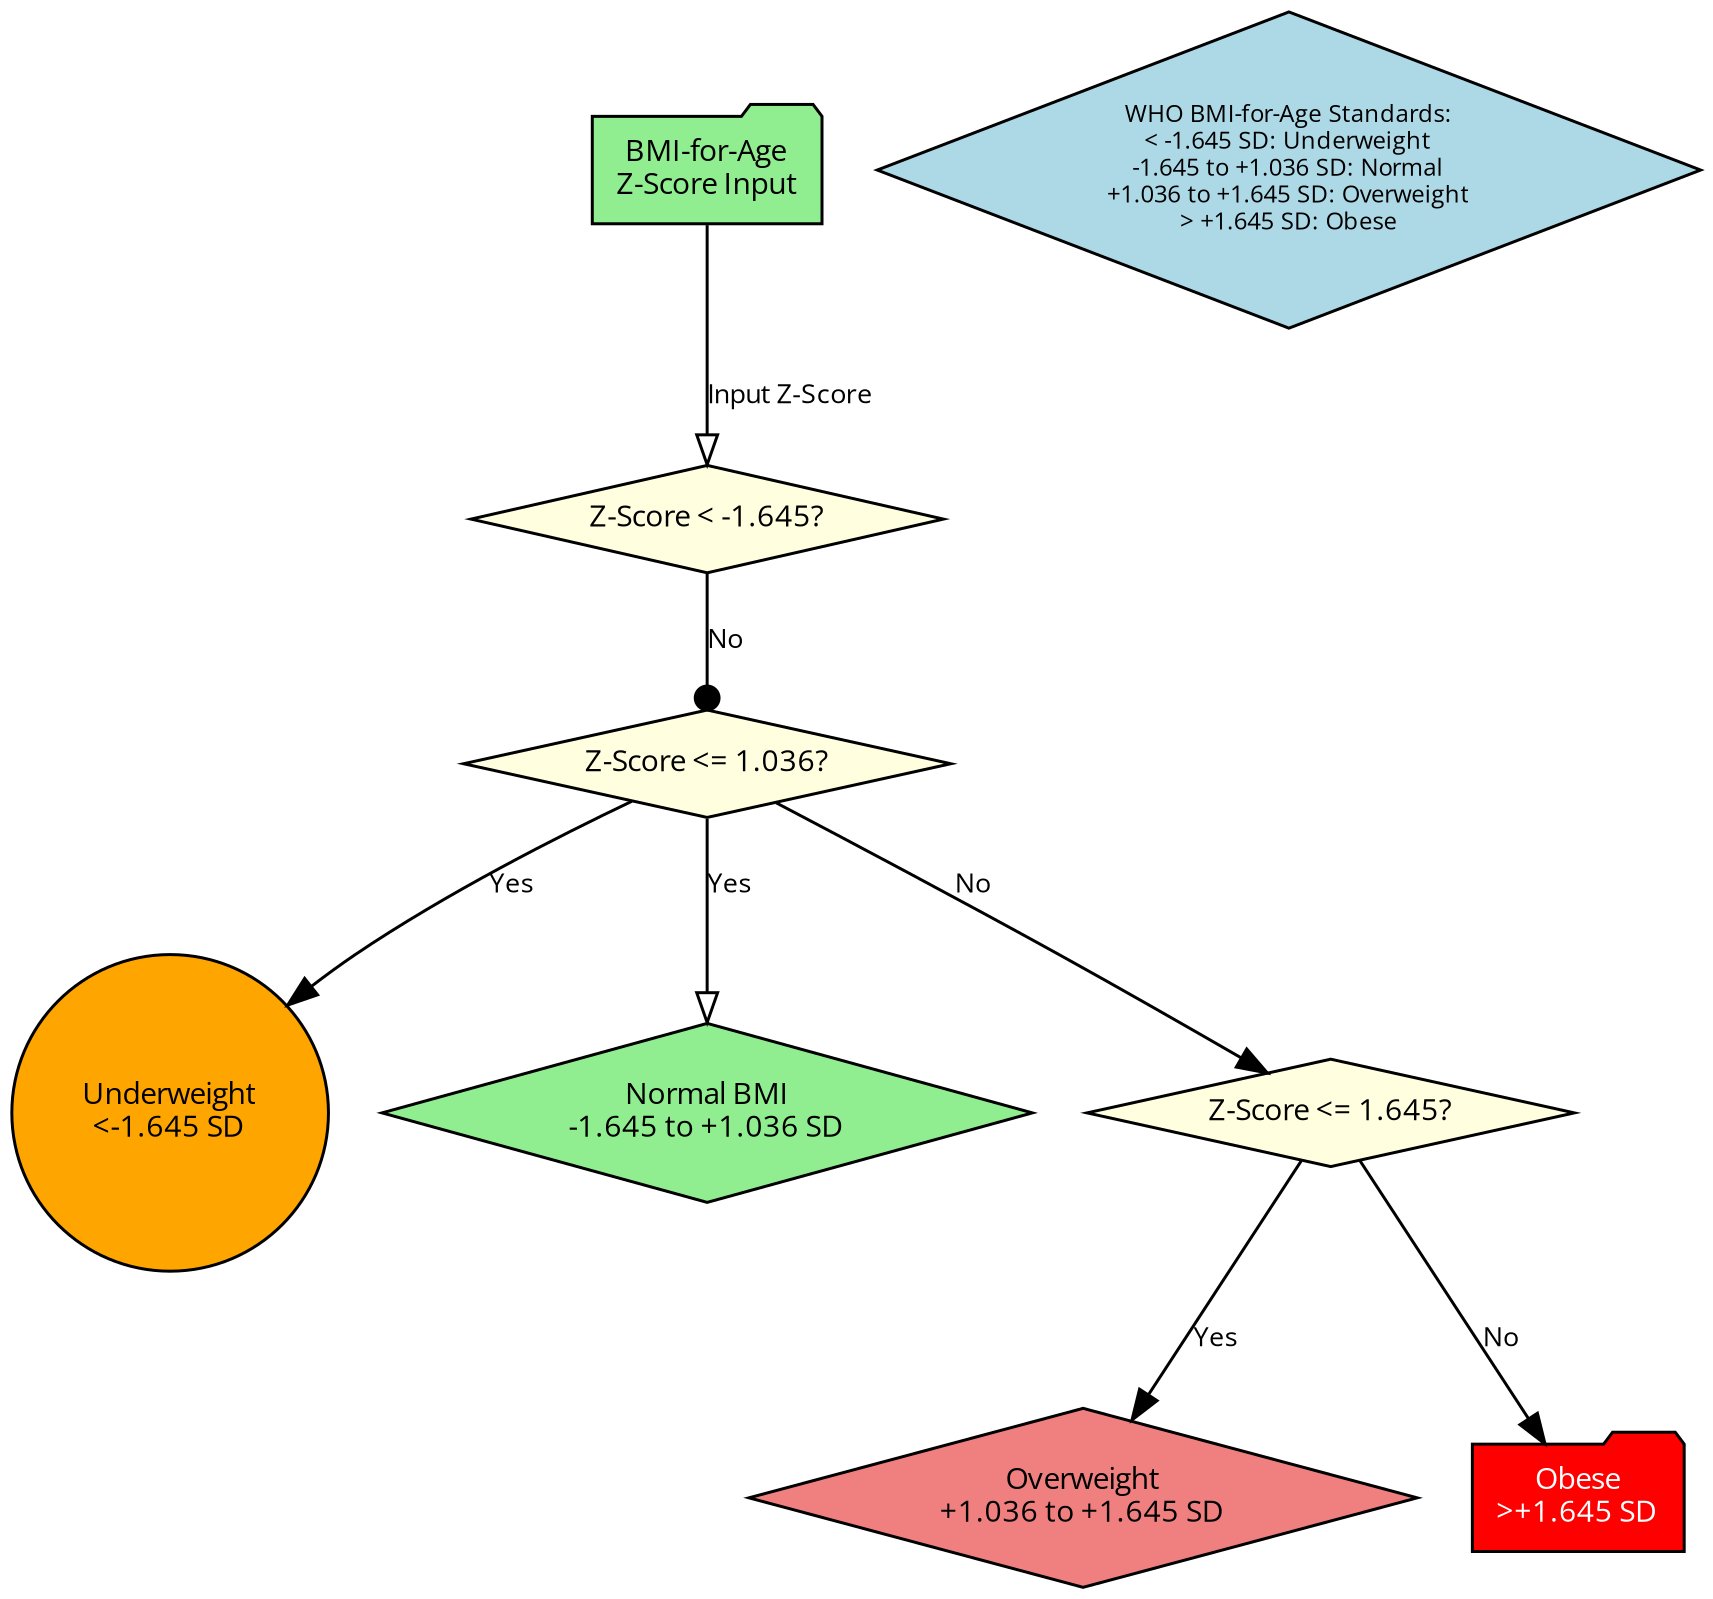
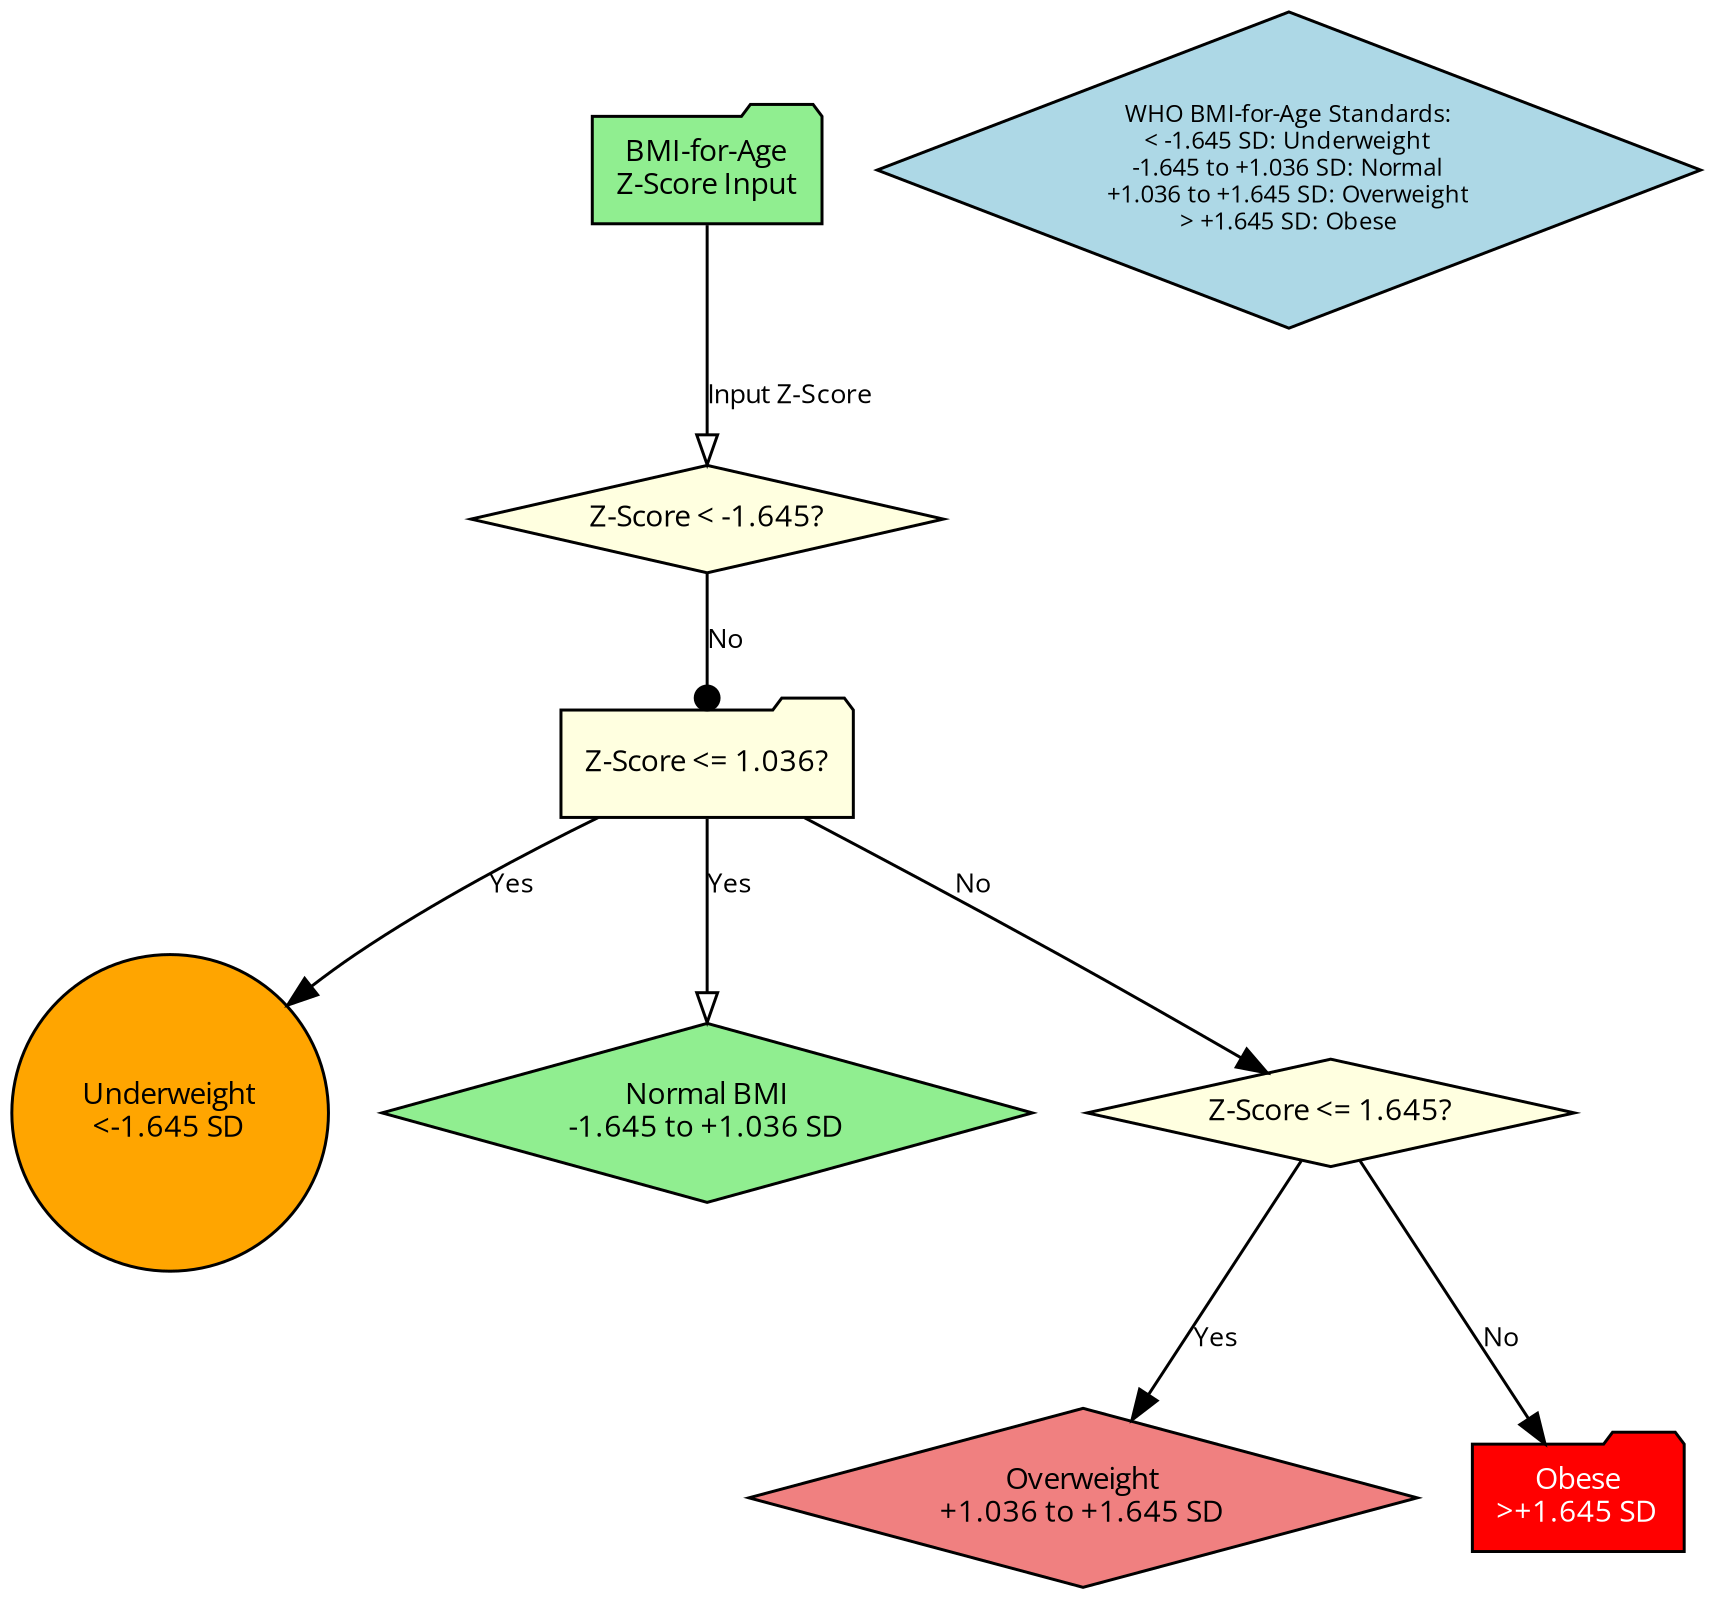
node "Z-Score <= 1.036?": shape diamond -> folder
